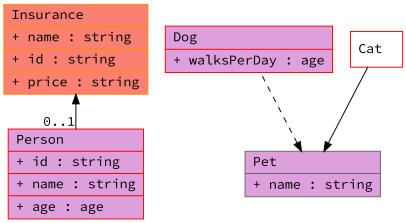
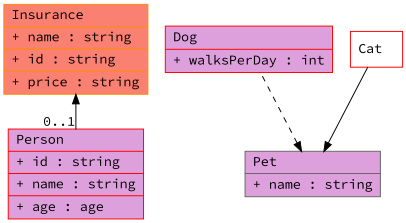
node "Dog": text "+ walksPerDay : age" -> "+ walksPerDay : int"
